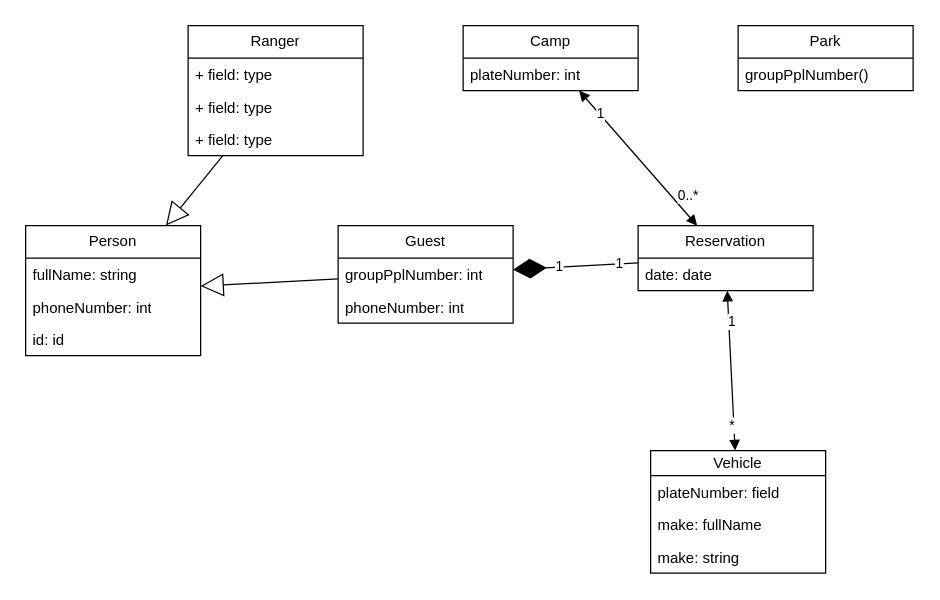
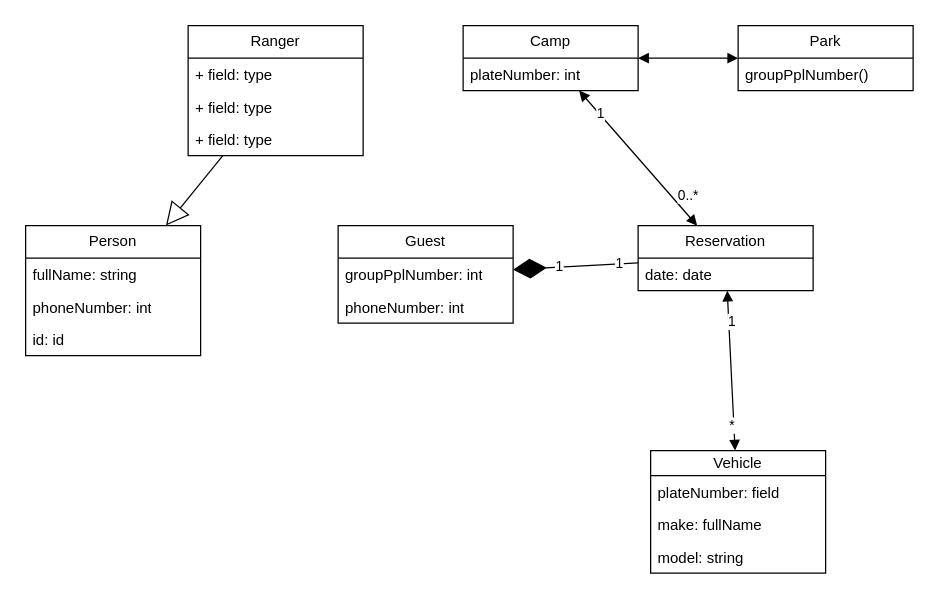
edge "Camp" -- "Park": added
edge "Guest" -> "Person": removed
node "make: string": label "make: string" -> "model: string"
